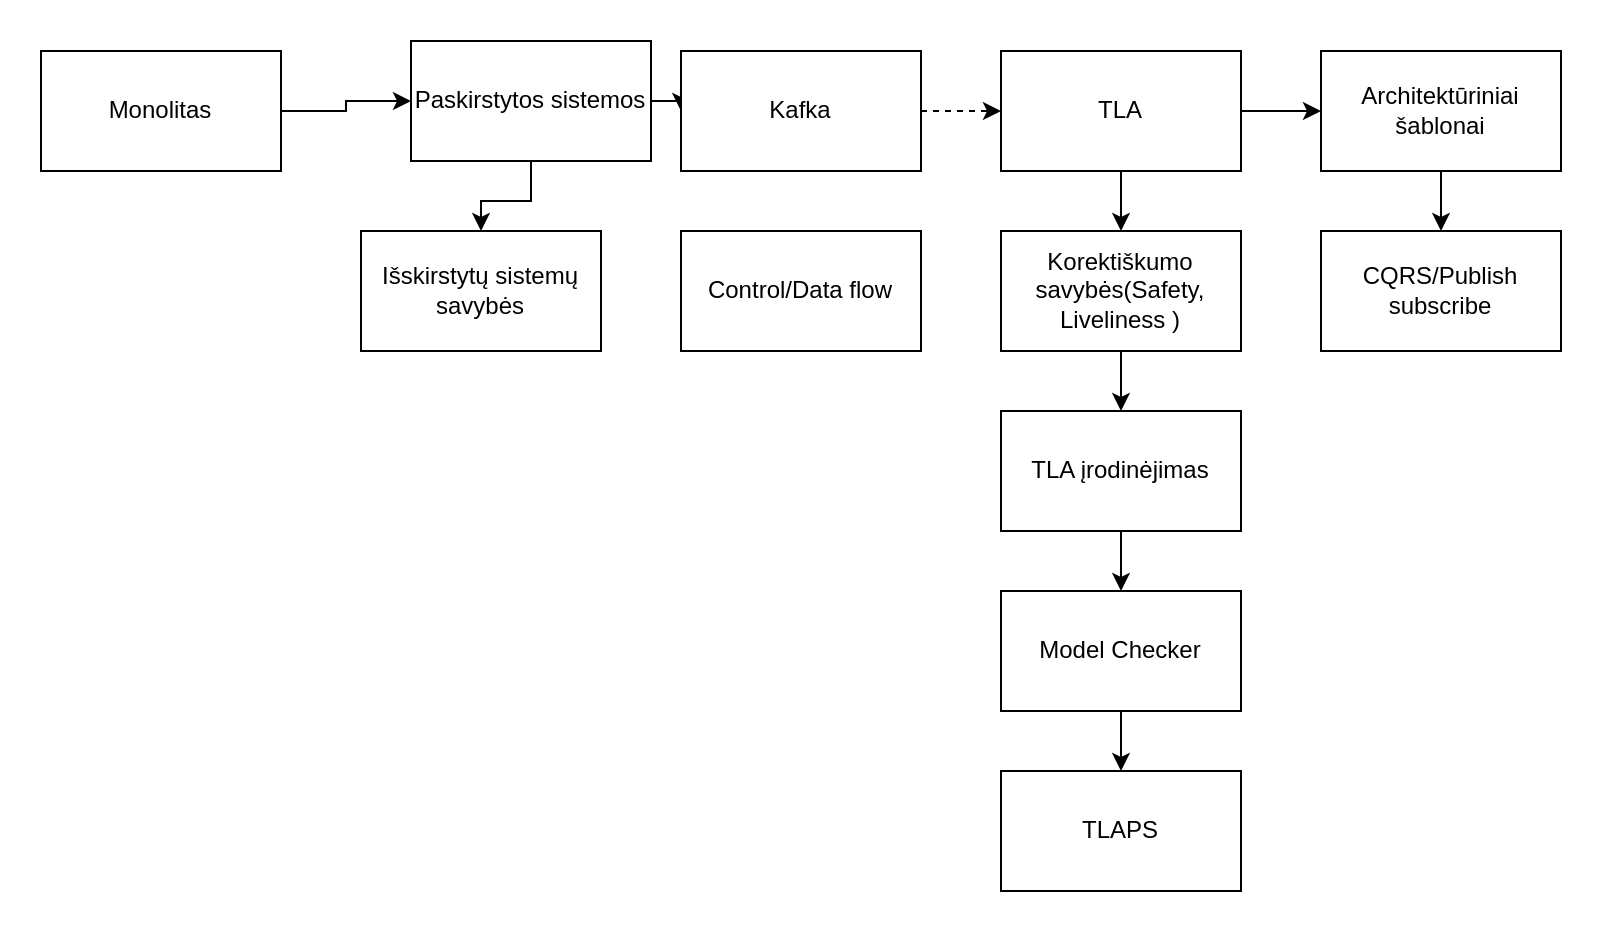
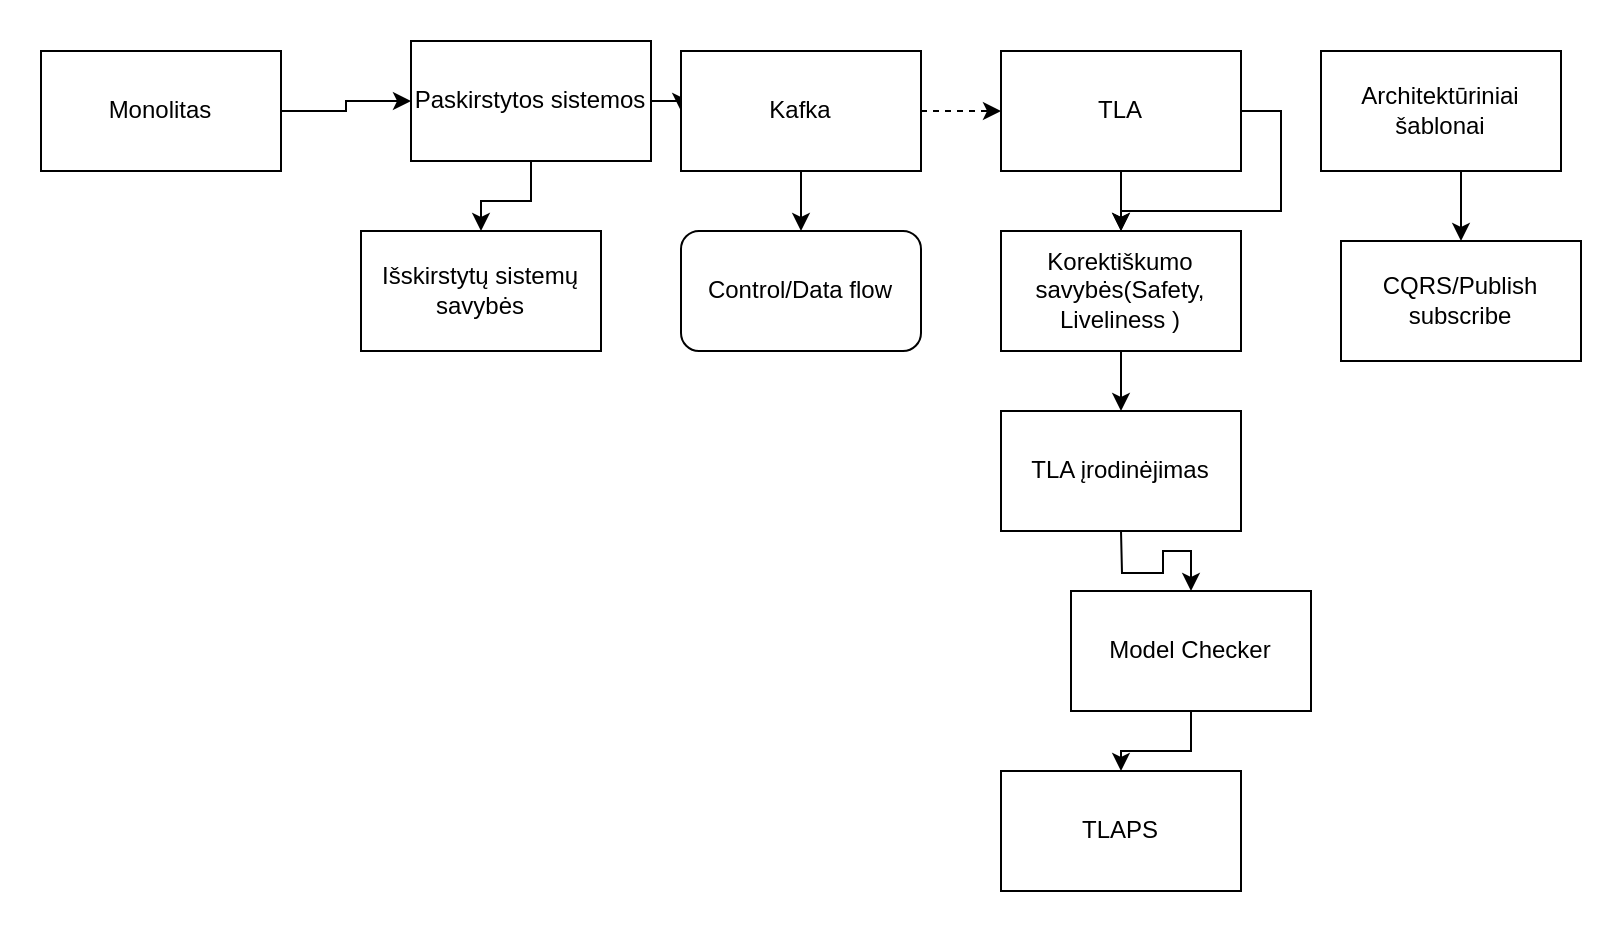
edge "TLA" -> "Architektūriniai šablonai": now "TLA" -> "Korektiškumo savybės(Safety, Liveliness )"
edge "Kafka" -> "Control/Data flow": added
node "Control/Data flow": shape rectangle -> rounded rectangle
node "CQRS/Publish subscribe": moved (1441, 291) -> (1461, 301)
node "Model Checker": moved (1121, 651) -> (1191, 651)
